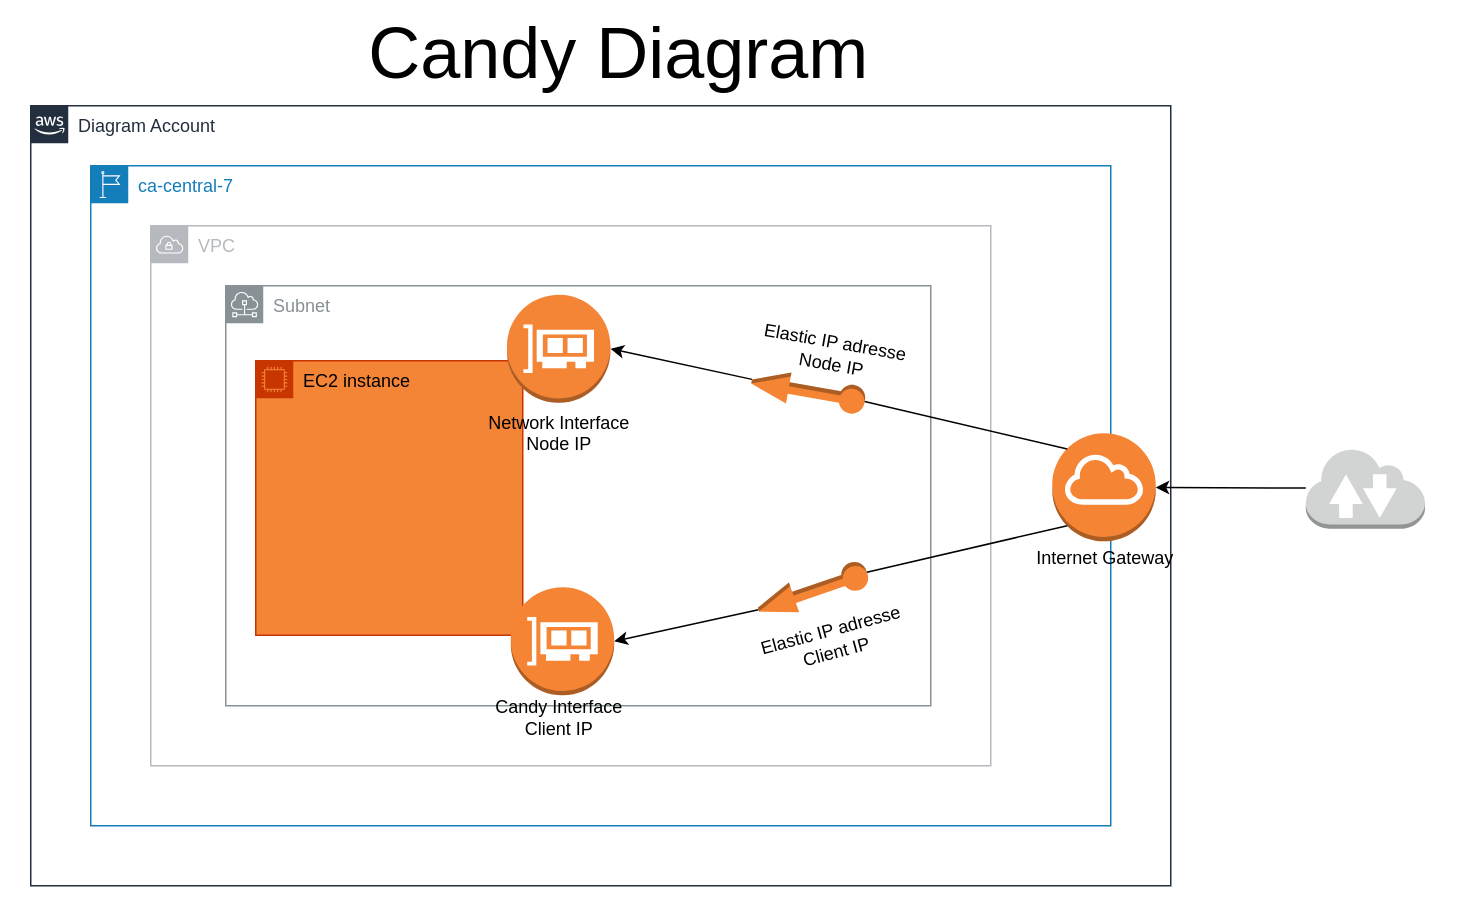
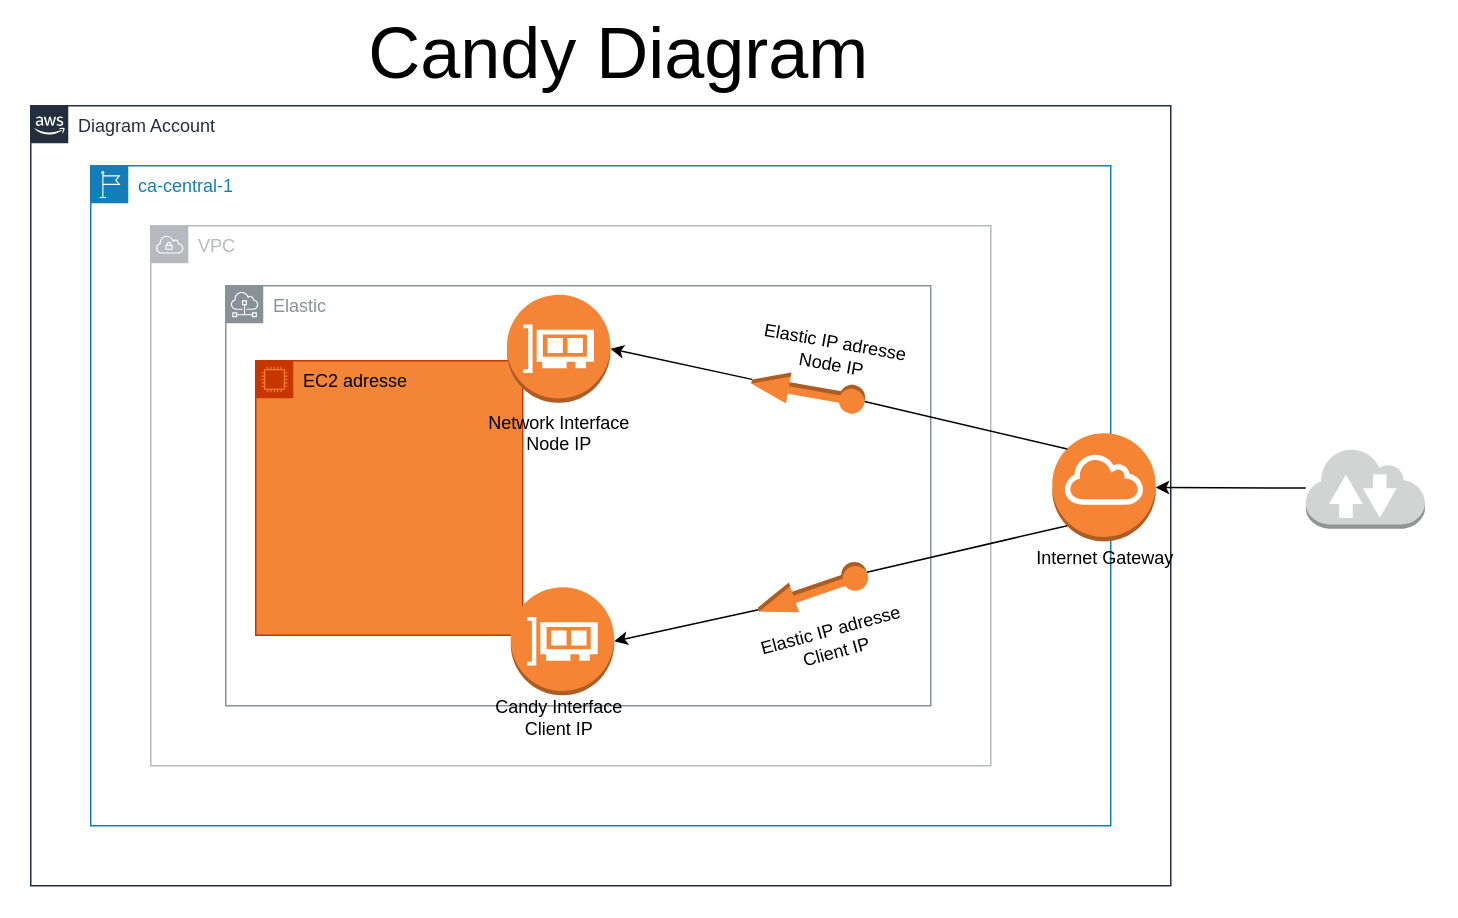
node "ca-central-7": label "ca-central-7" -> "ca-central-1"
node "Subnet": label "Subnet" -> "Elastic"
node "EC2 instance": label "EC2 instance" -> "EC2 adresse"
